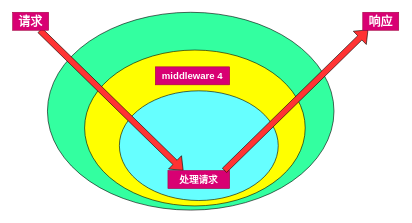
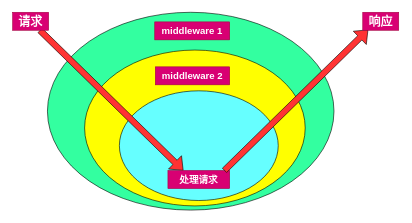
node "middleware 1": added
node "middleware 4": label "middleware 4" -> "middleware 2"
